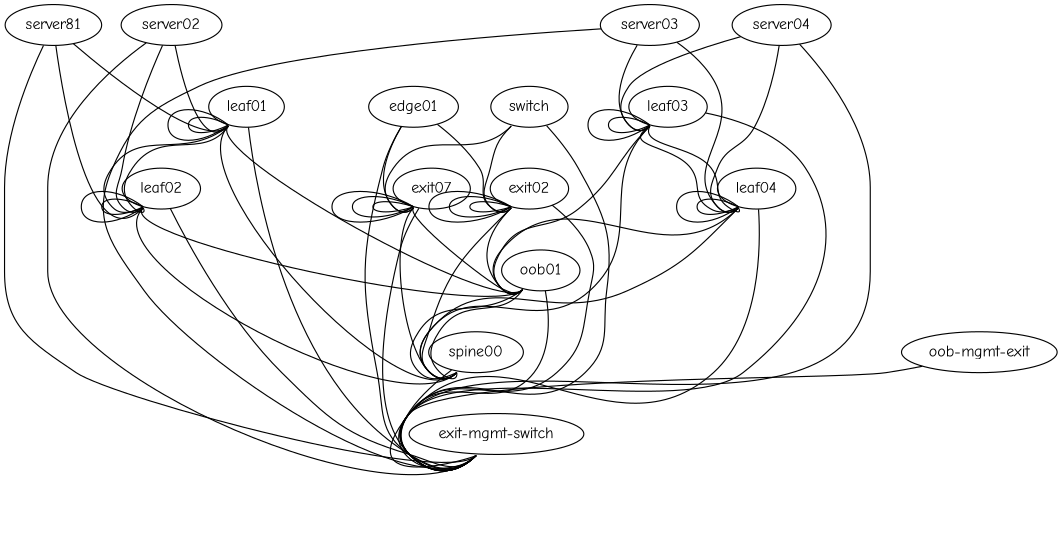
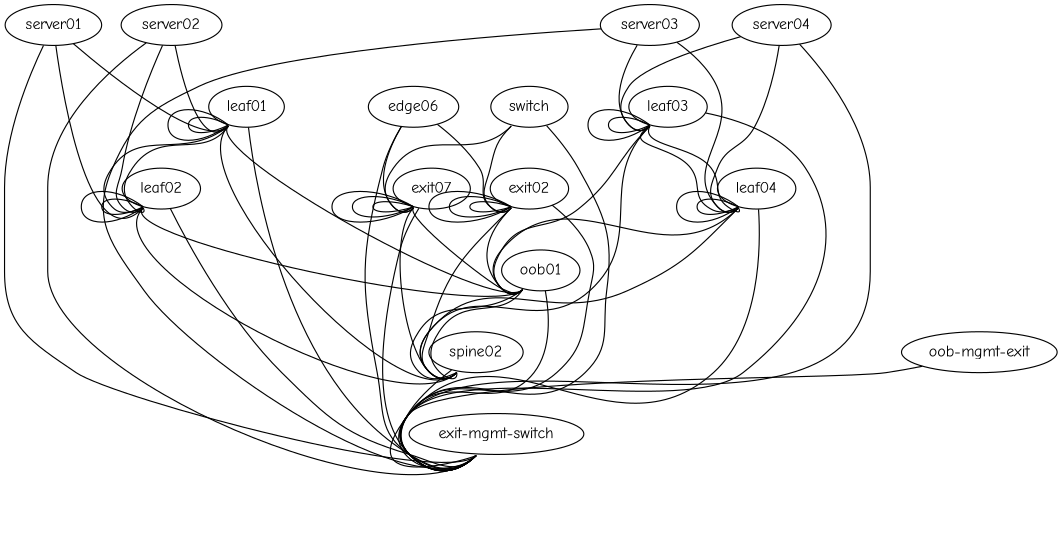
node "server81": label "server81" -> "server01"
node "edge01": label "edge01" -> "edge06"
node "spine00": label "spine00" -> "spine02"
